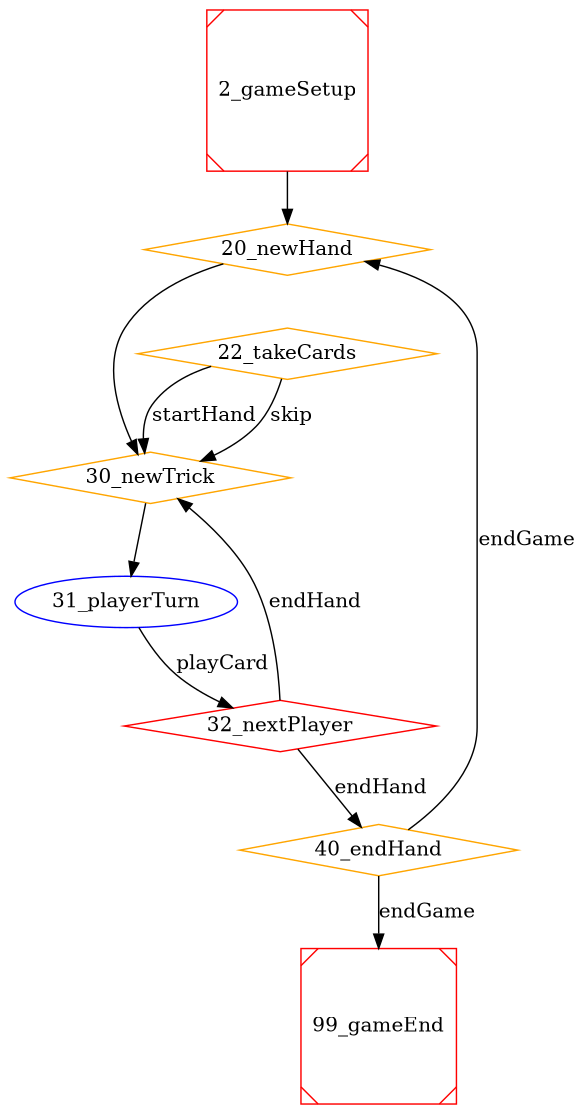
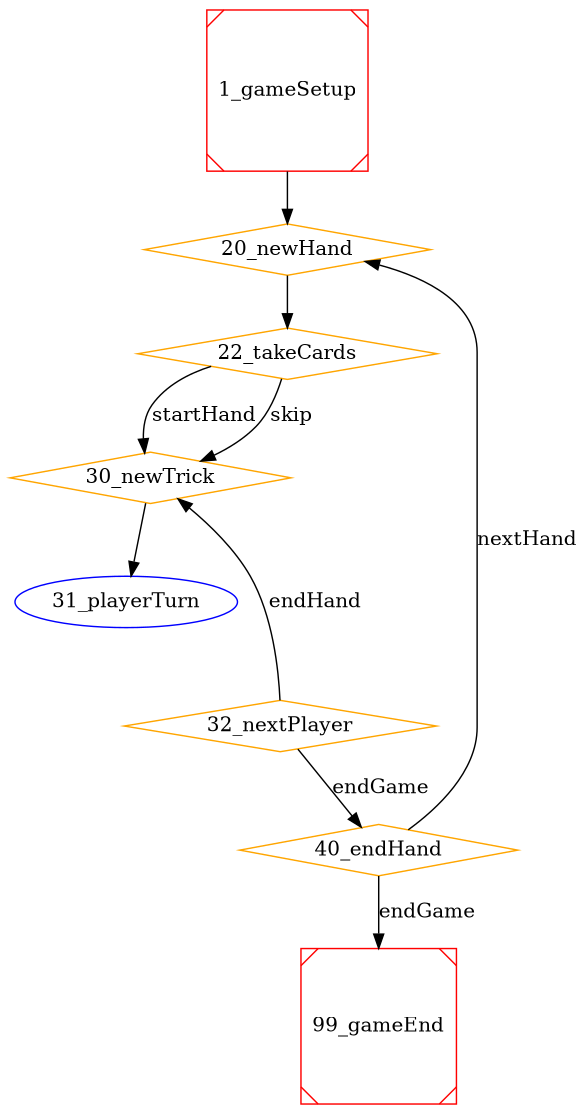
node "2_gameSetup": label "2_gameSetup" -> "1_gameSetup"
edge "20_newHand" -> "30_newTrick": now "20_newHand" -> "22_takeCards"
edge "40_endHand" -> "20_newHand": label "endGame" -> "nextHand"
edge "31_playerTurn" -> "32_nextPlayer": removed, label "playCard"
node "32_nextPlayer": color red -> orange
edge "32_nextPlayer" -> "40_endHand": label "endHand" -> "endGame"
